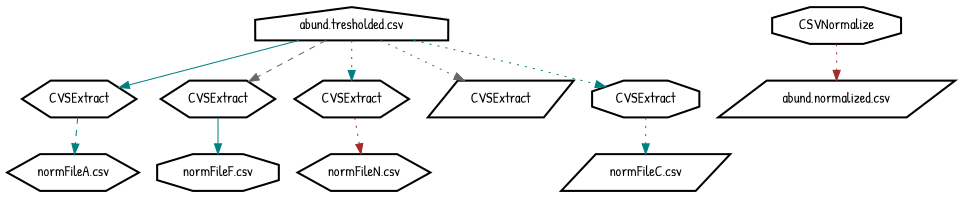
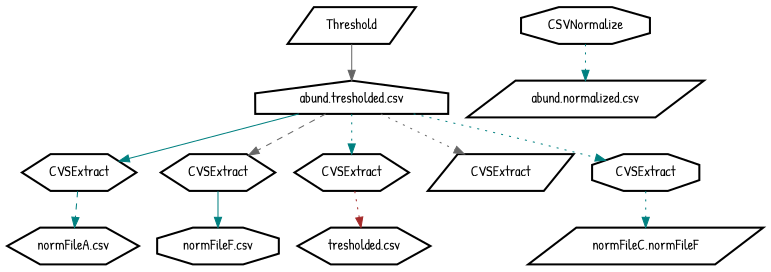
node "Threshold": added
edge "CSVNormalize" -> "abund.normalized.csv": color brown -> teal
node "normFileN.csv": label "normFileN.csv" -> "tresholded.csv"
node "normFileC.csv": label "normFileC.csv" -> "normFileC.normFileF"
